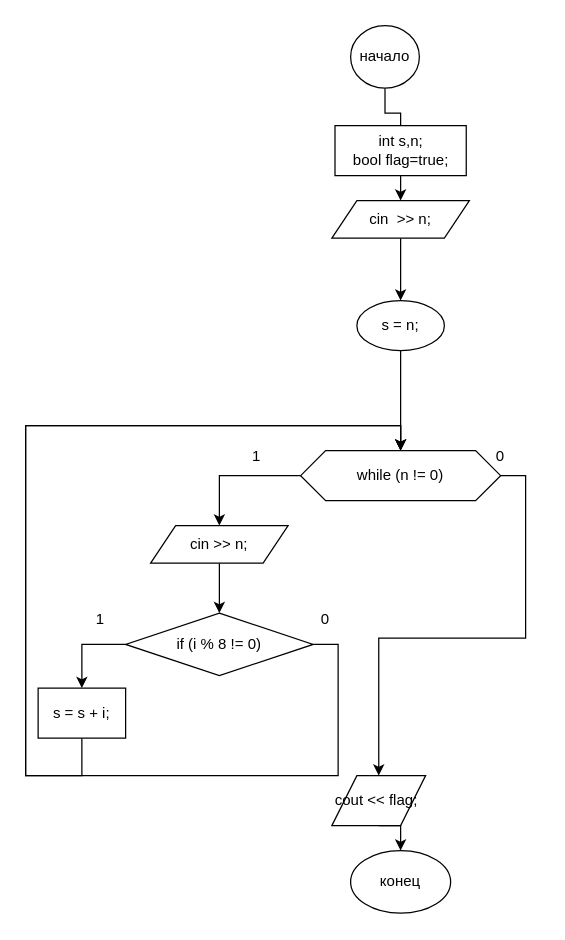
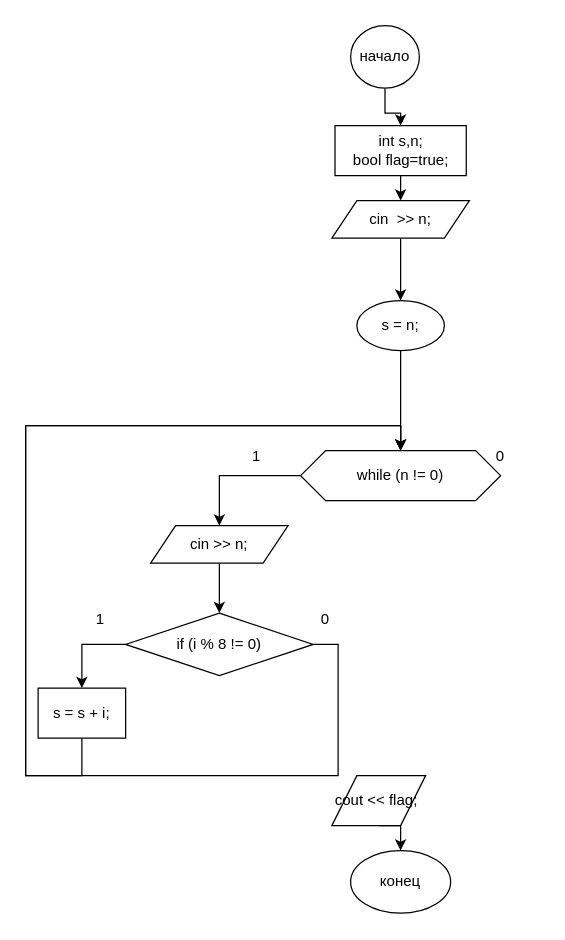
edge "начало" -- "int s,n; bool flag=true;": arrowhead none -> classic
edge "while (n != 0)" -> "cout << flag;": removed
